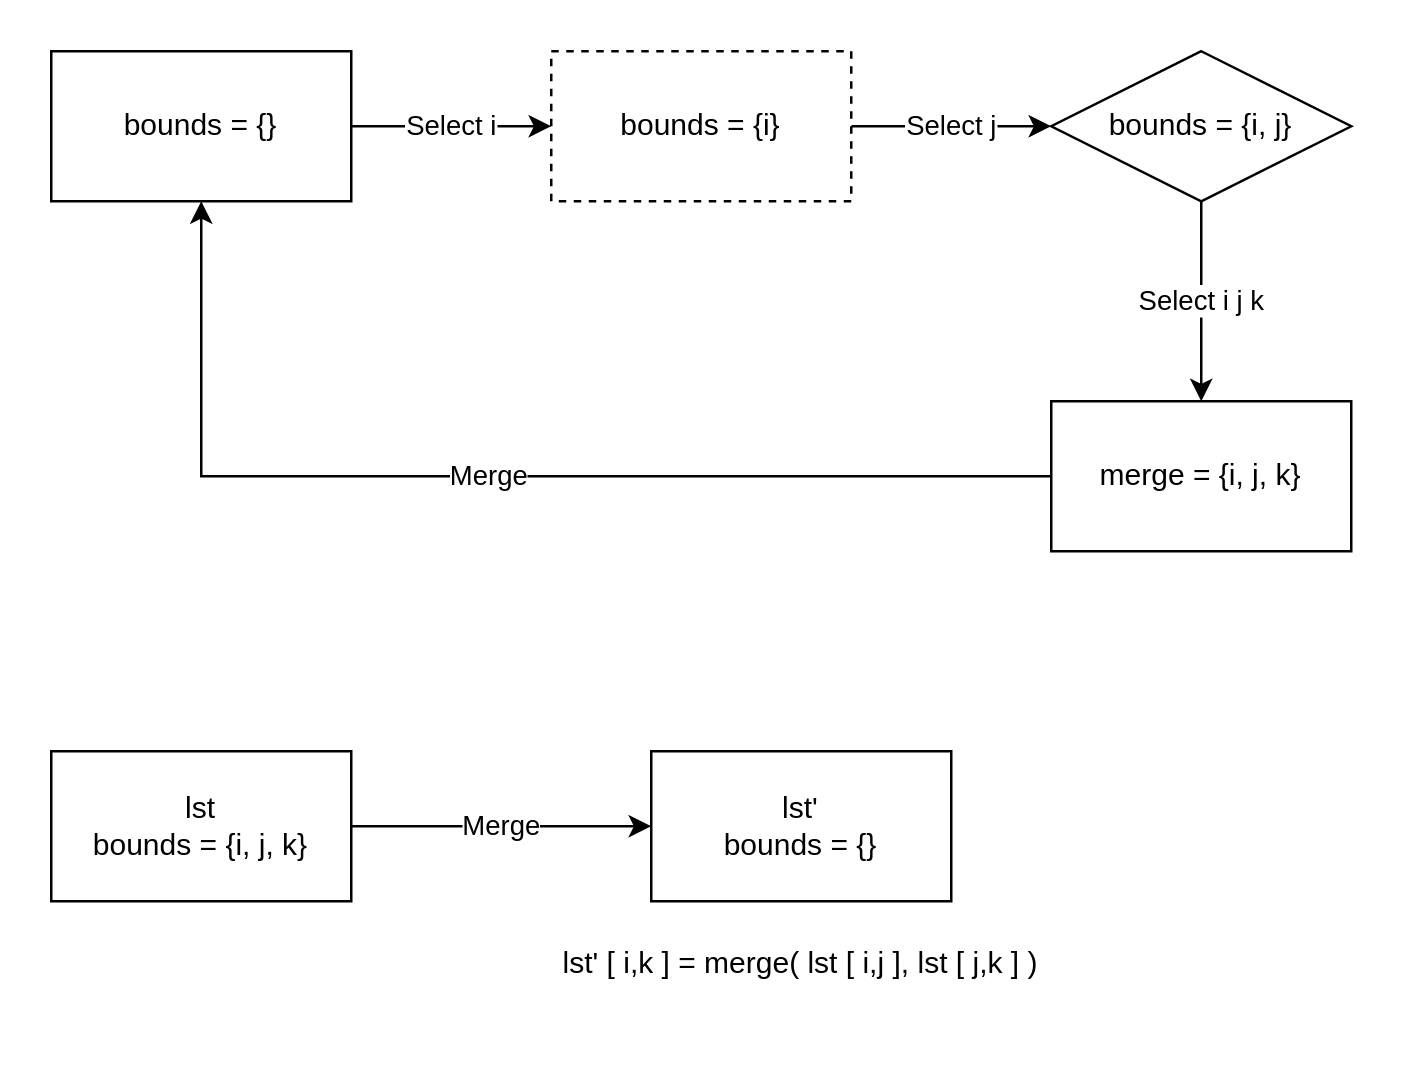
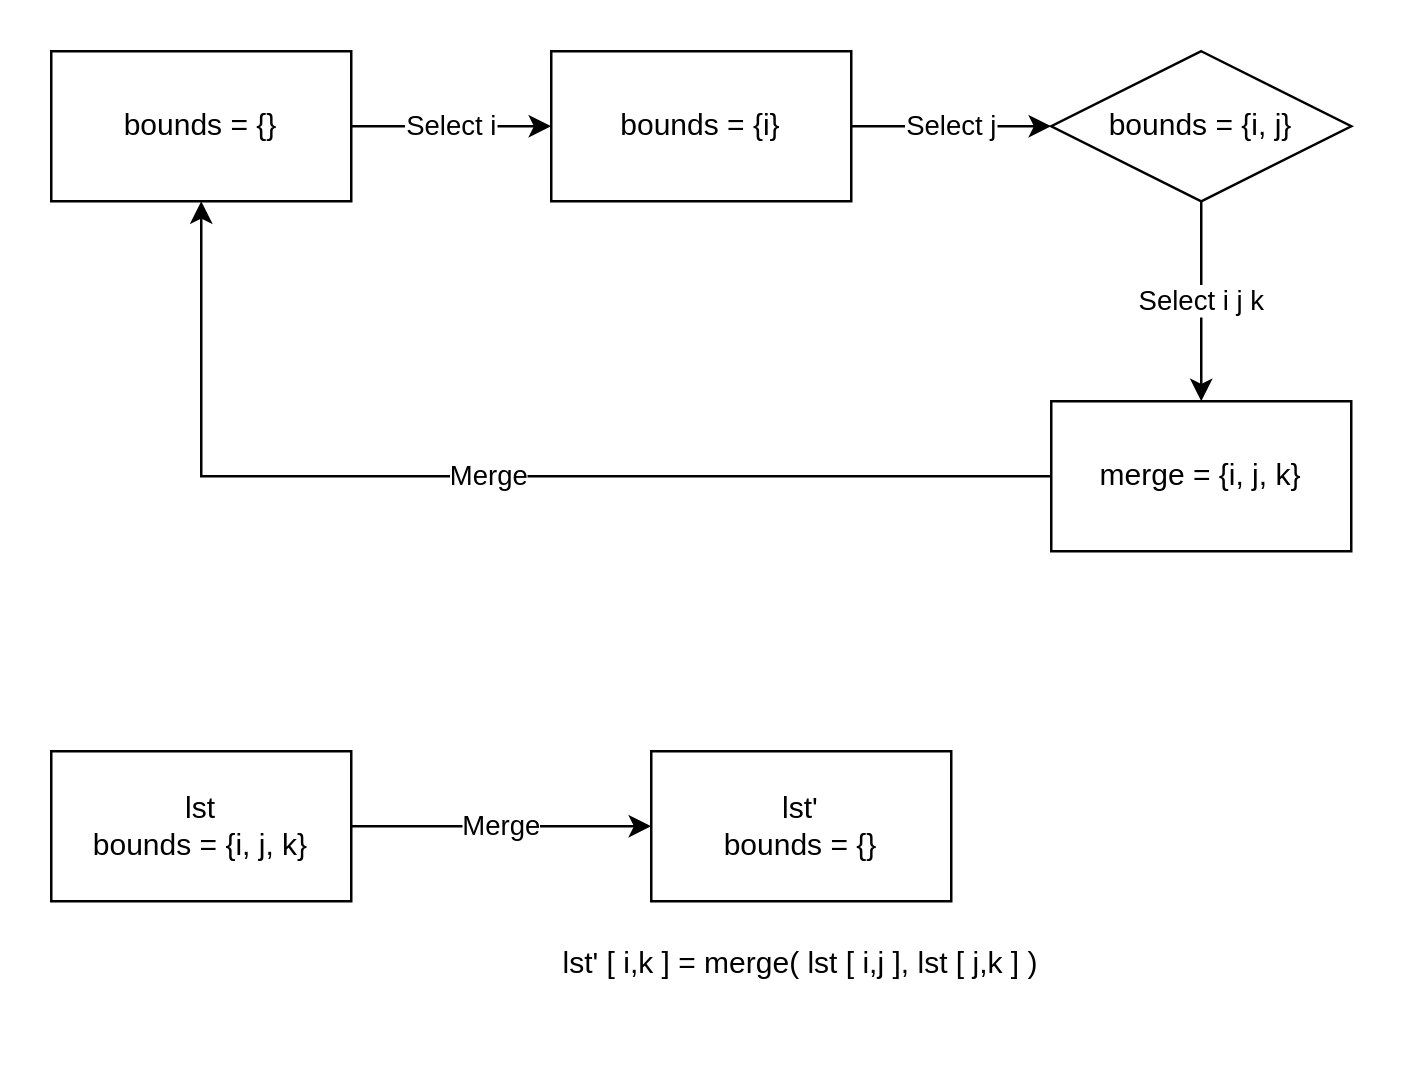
node "bounds = {i}": style dashed -> solid
